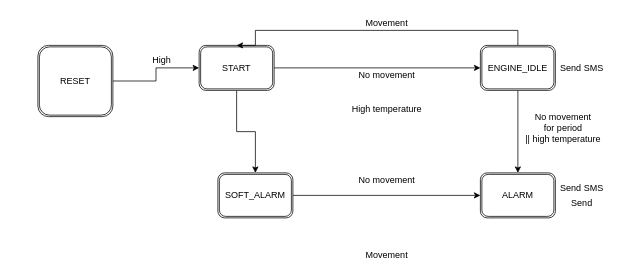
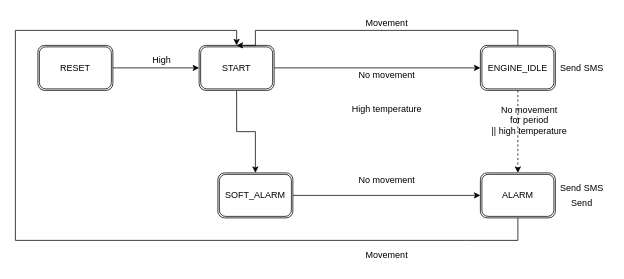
node "RESET": size 75x71 -> 75x45
node "No movement for period || high temperature": moved (563, 128) -> (529, 120)
edge "ENGINE_IDLE" -> "ALARM": style solid -> dashed
edge "ALARM" -> "START": added
